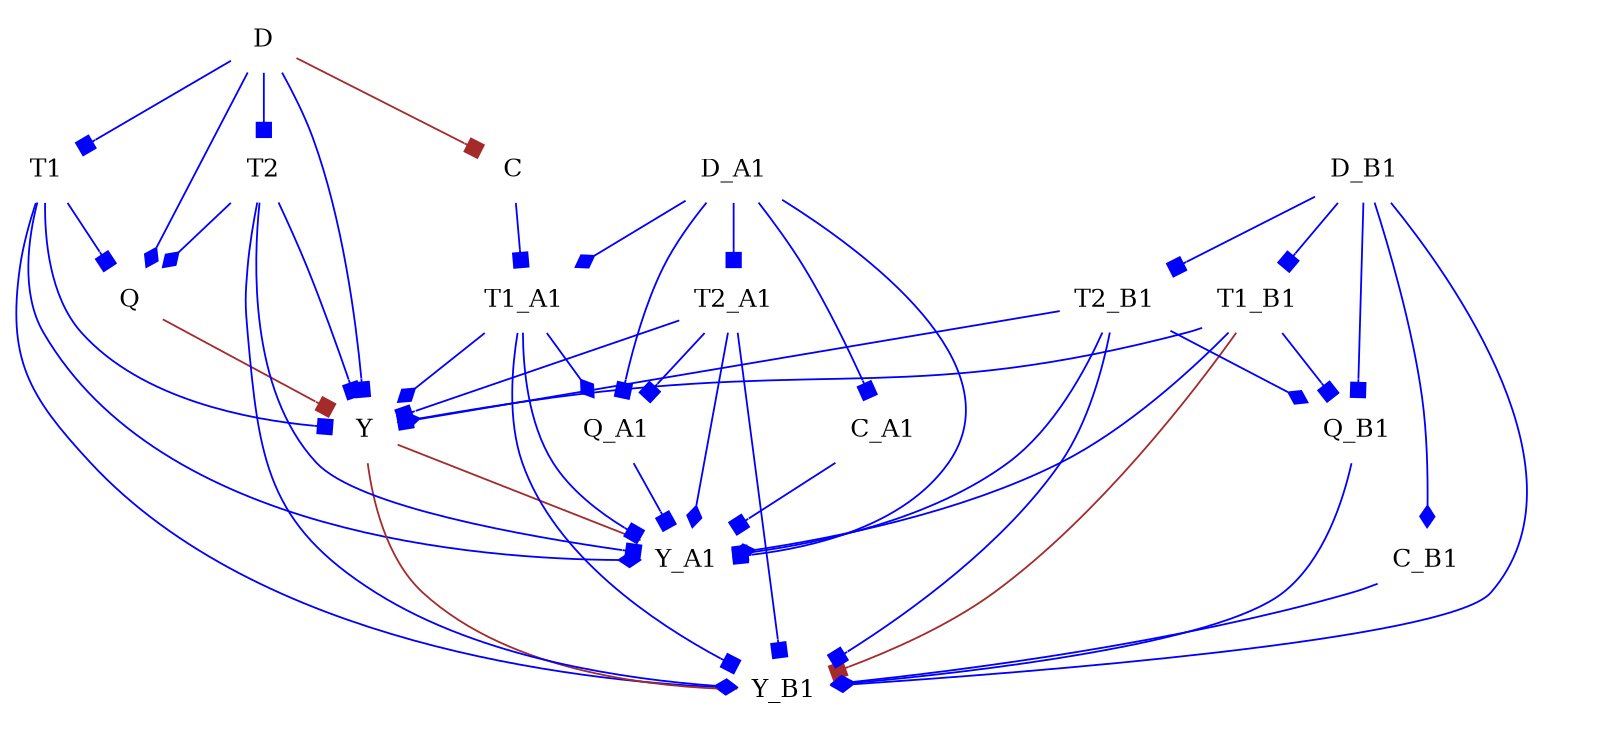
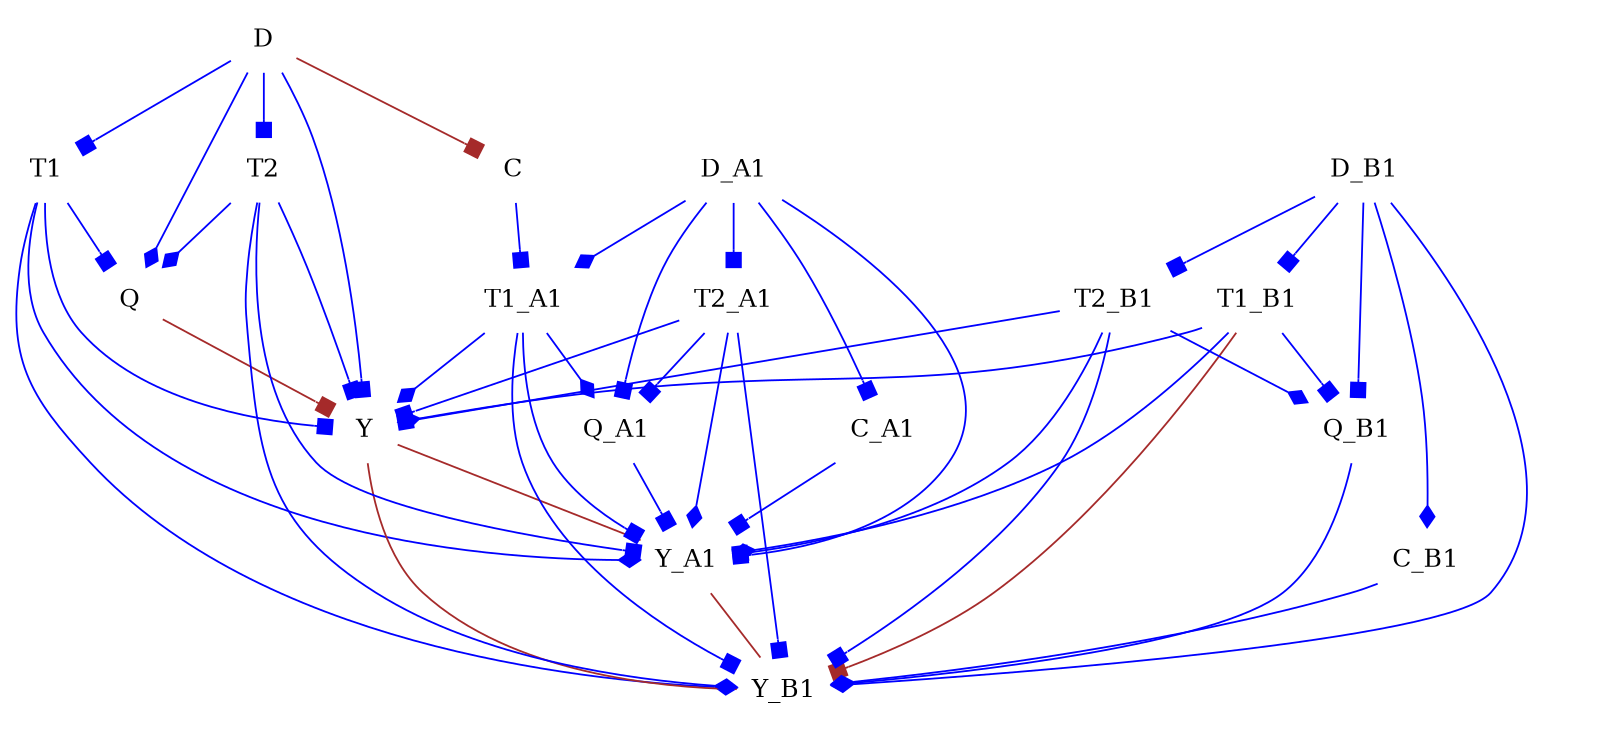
edge "Y_A1" -- "Y_B1": added
